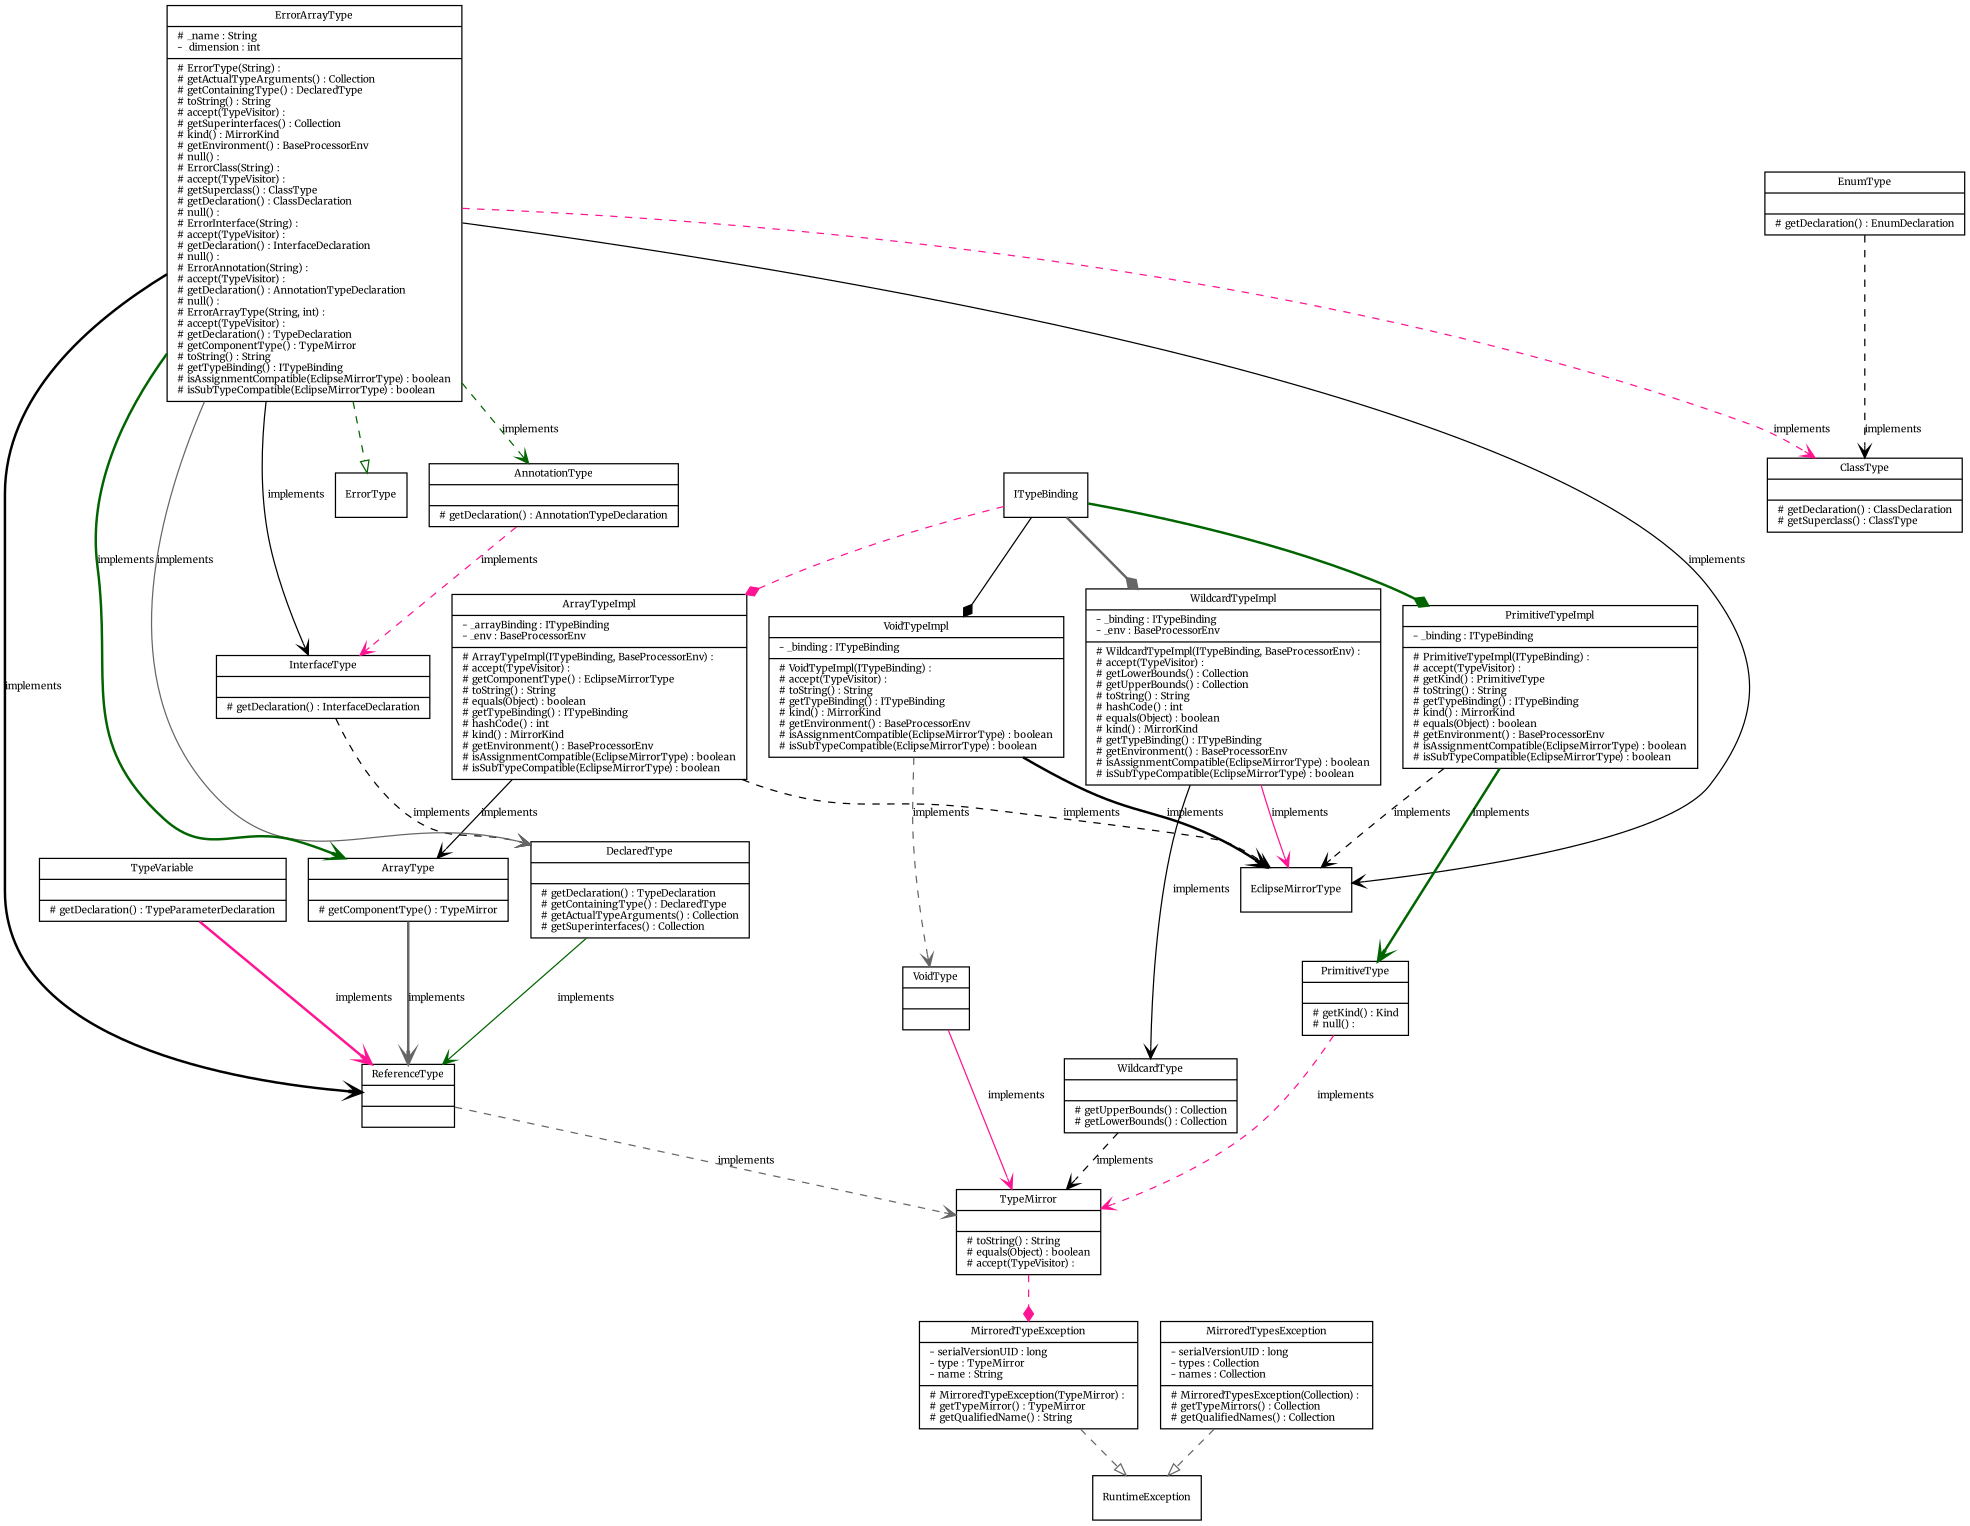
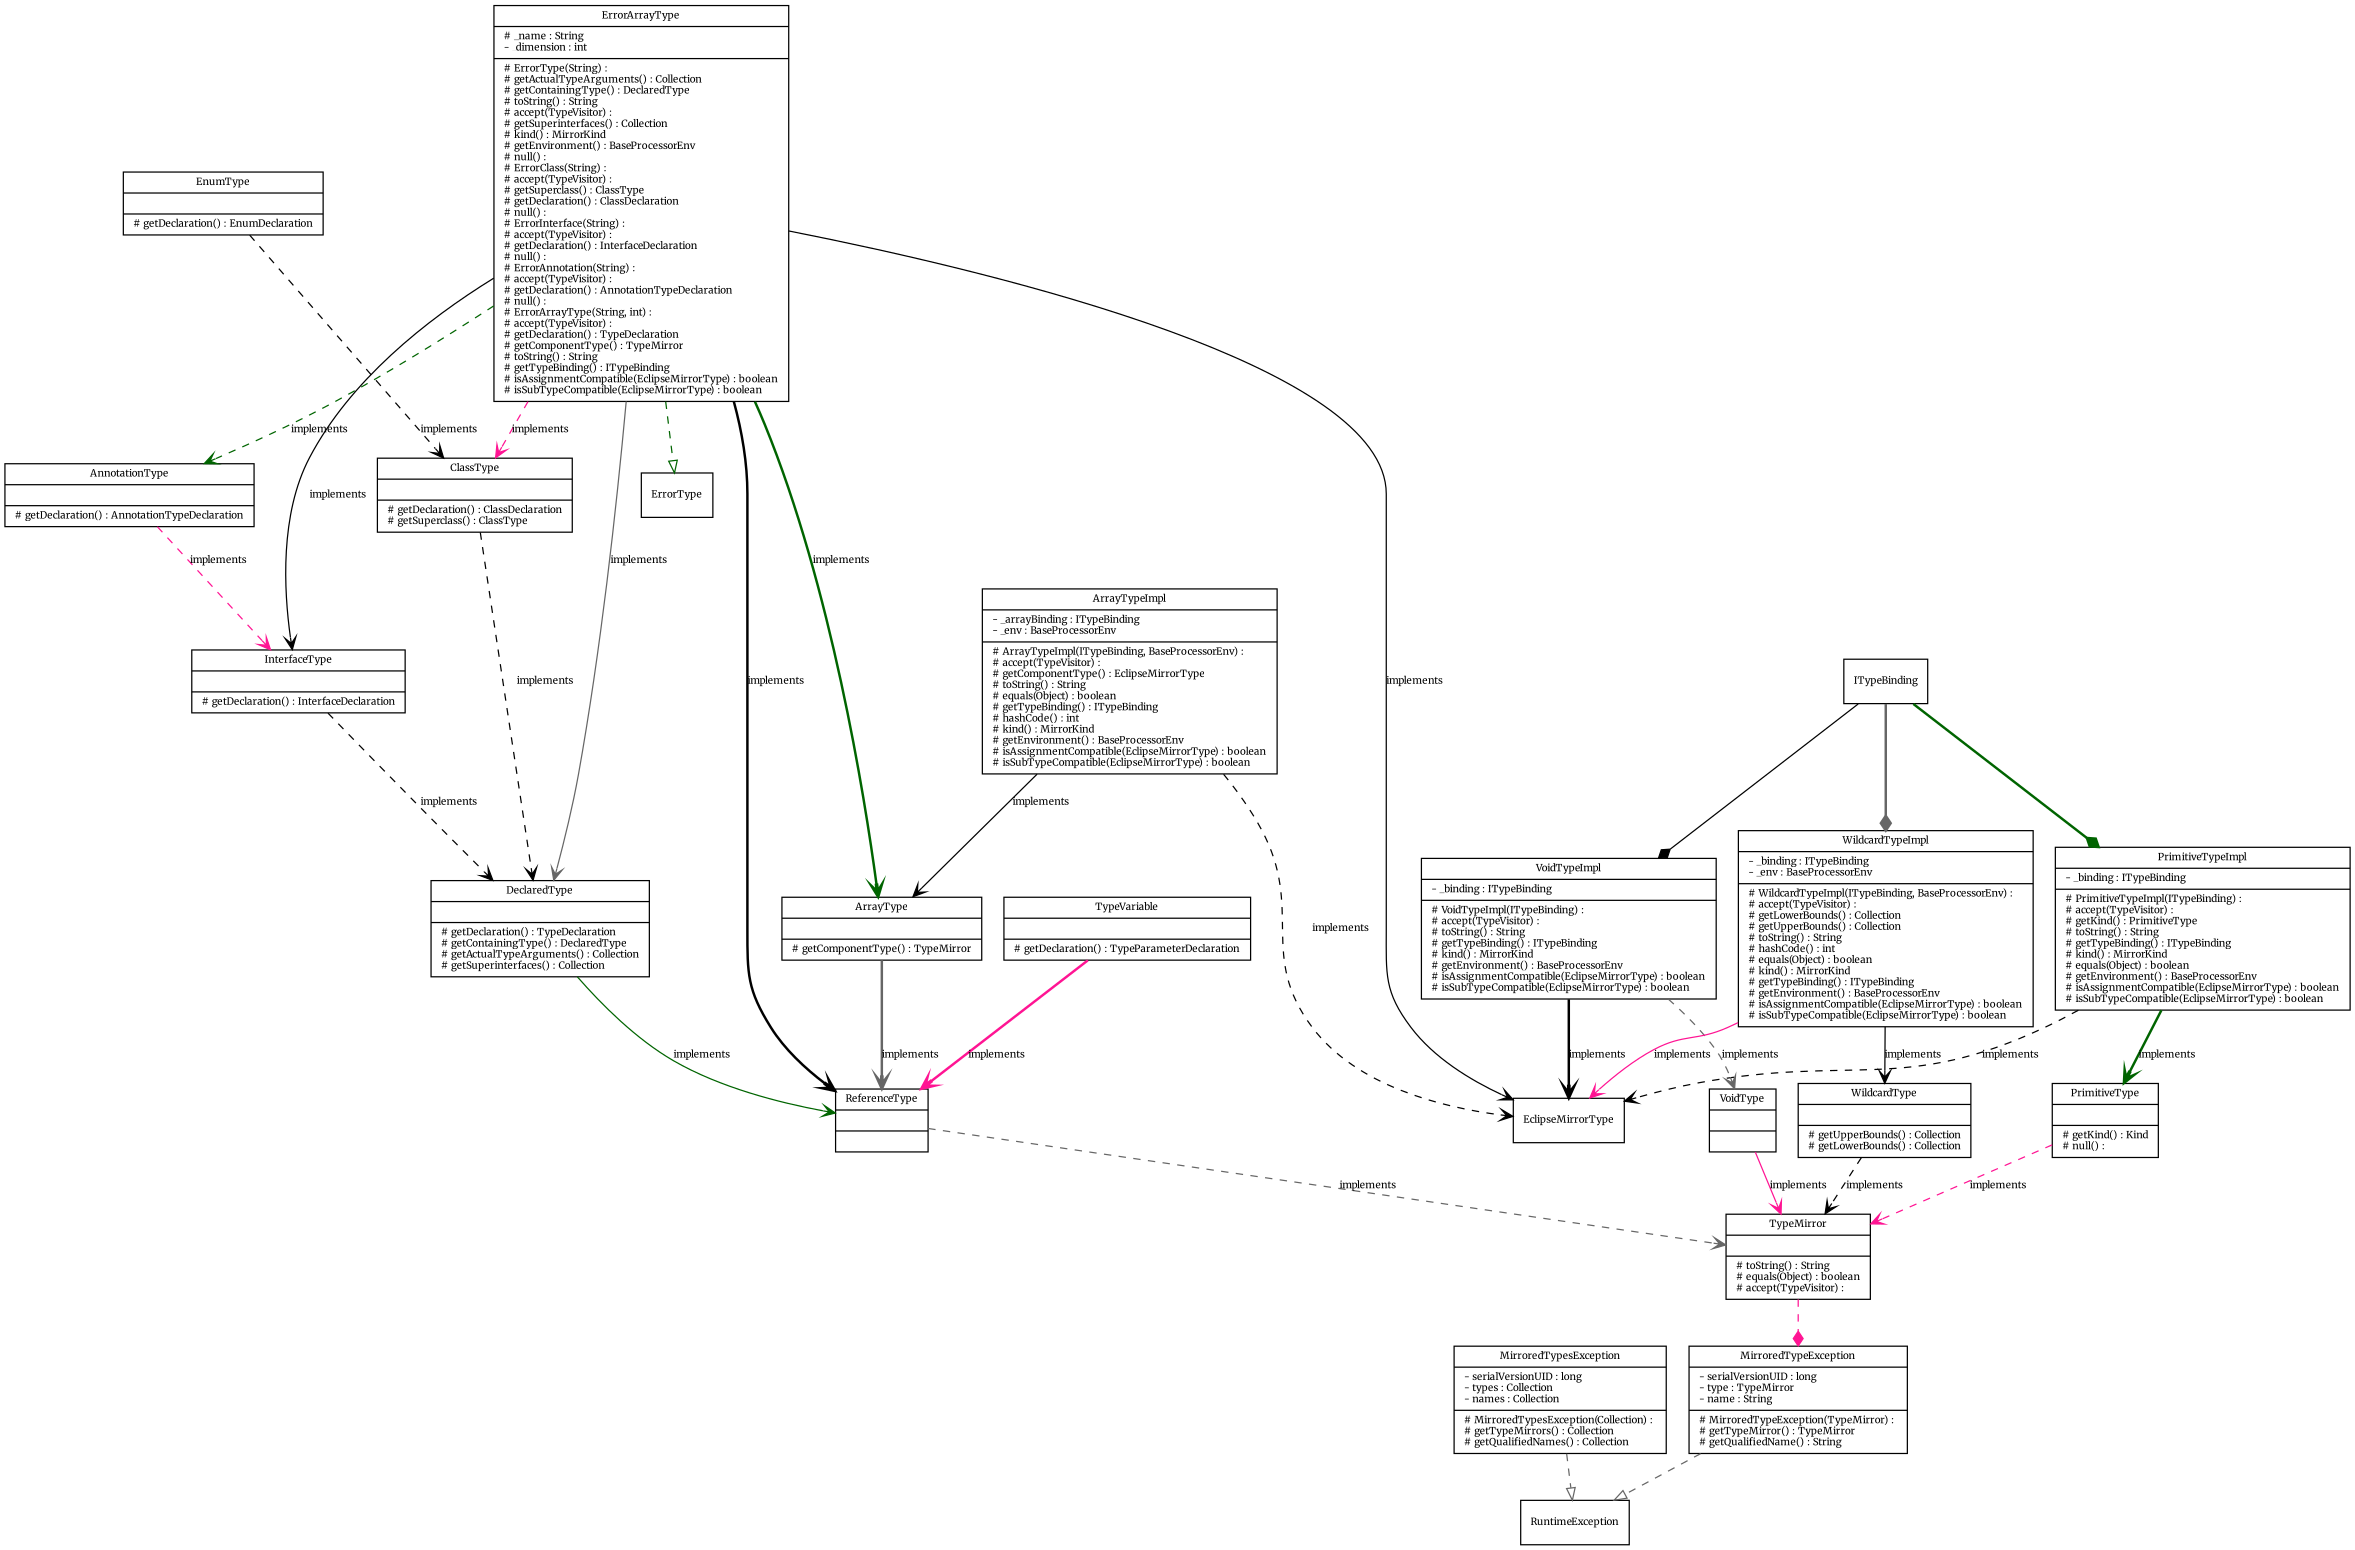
edge "ITypeBinding" -> "ArrayTypeImpl": removed
edge "ClassType" -> "DeclaredType": added, label "implements"
